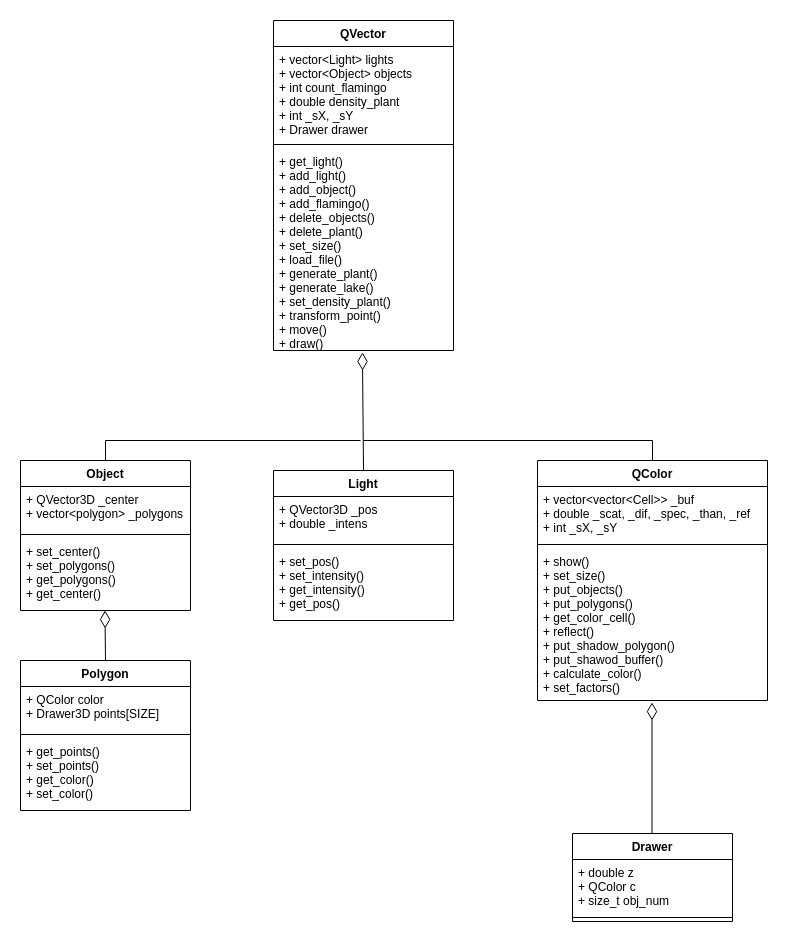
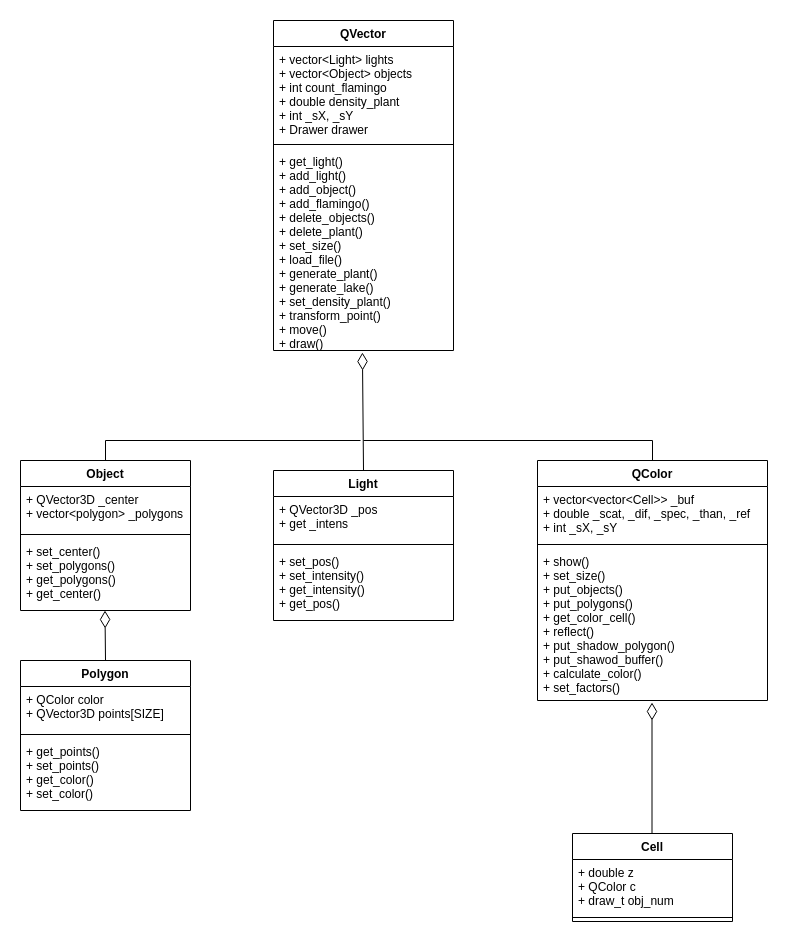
node "+ QVector3D _pos + double _intens": label "+ QVector3D _pos + double _intens" -> "+ QVector3D _pos + get _intens"
node "+ QColor color + Drawer3D points[SIZE]": label "+ QColor color + Drawer3D points[SIZE]" -> "+ QColor color + QVector3D points[SIZE]"
node "Drawer": label "Drawer" -> "Cell"
node "+ double z + QColor c + size_t obj_num": label "+ double z + QColor c + size_t obj_num" -> "+ double z + QColor c + draw_t obj_num"
